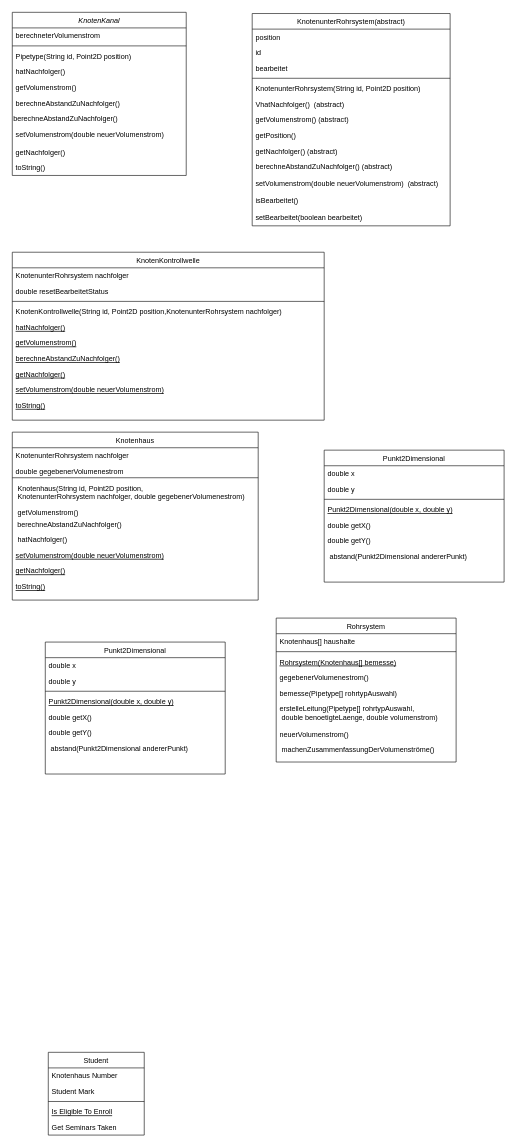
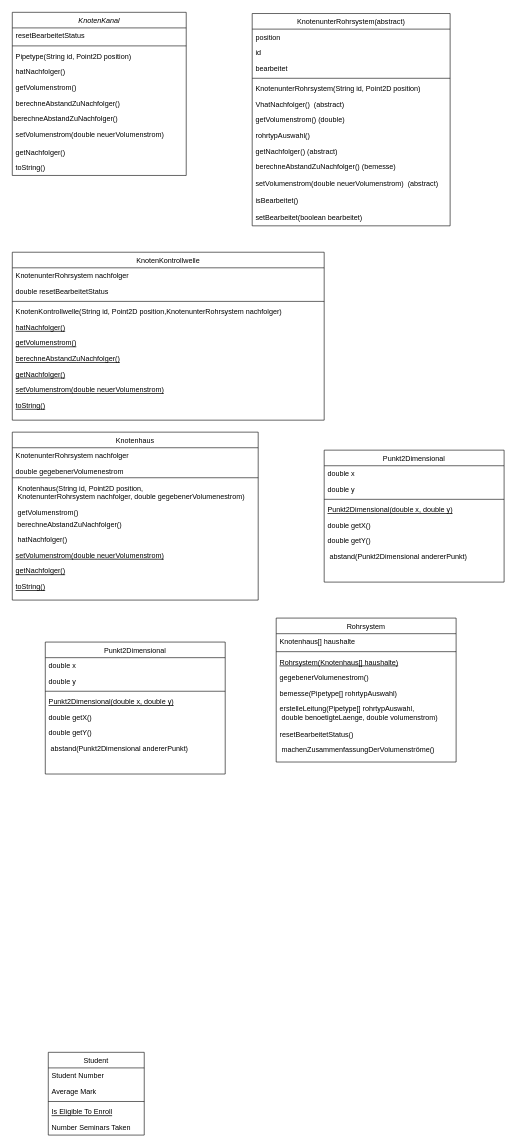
node "berechneterVolumenstrom": label "berechneterVolumenstrom" -> "resetBearbeitetStatus"
node "getVolumenstrom() (abstract)": label "getVolumenstrom() (abstract)" -> "getVolumenstrom() (double)"
node "getPosition()": label "getPosition()" -> "rohrtypAuswahl()"
node "berechneAbstandZuNachfolger() (abstract)": label "berechneAbstandZuNachfolger() (abstract)" -> "berechneAbstandZuNachfolger() (bemesse)"
node "Rohrsystem(Knotenhaus[] bemesse)": label "Rohrsystem(Knotenhaus[] bemesse)" -> "Rohrsystem(Knotenhaus[] haushalte)"
node "neuerVolumenstrom()": label "neuerVolumenstrom()" -> "resetBearbeitetStatus()"
node "Knotenhaus Number": label "Knotenhaus Number" -> "Student Number"
node "Student Mark": label "Student Mark" -> "Average Mark"
node "Get Seminars Taken": label "Get Seminars Taken" -> "Number Seminars Taken"
